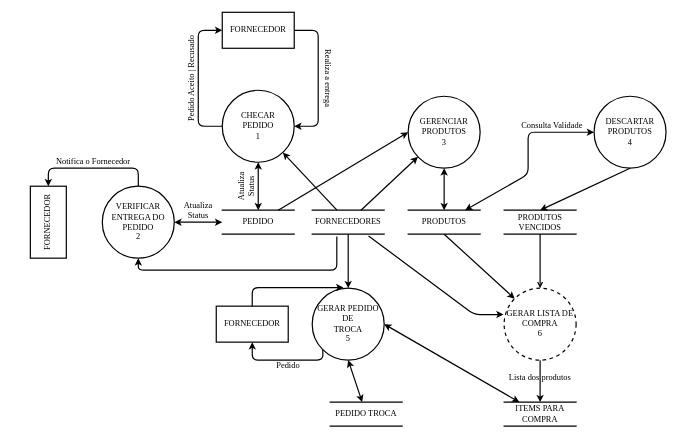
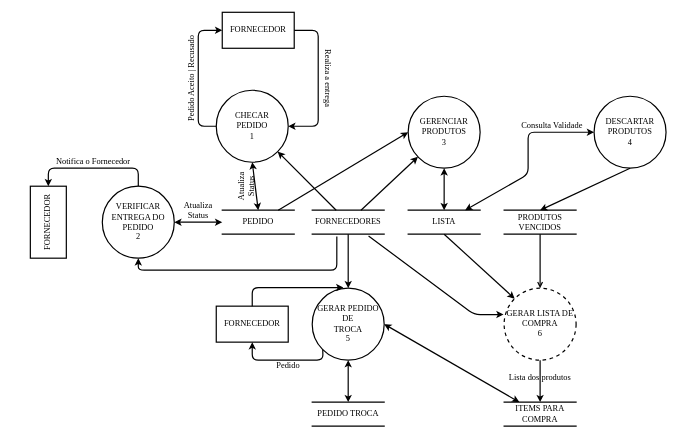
node "CHECARPEDIDO1": moved (258, 126) -> (252, 126)
node "PRODUTOS": label "PRODUTOS" -> "LISTA"
node "PEDIDO TROCA": moved (366, 414) -> (348, 414)
